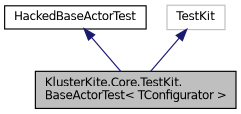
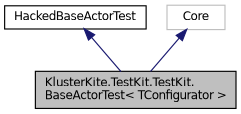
node "TestKit": label "TestKit" -> "Core"
node "KlusterKite.Core.TestKit. BaseActorTest< TConfigurator >": label "KlusterKite.Core.TestKit. BaseActorTest< TConfigurator >" -> "KlusterKite.TestKit.TestKit. BaseActorTest< TConfigurator >"
